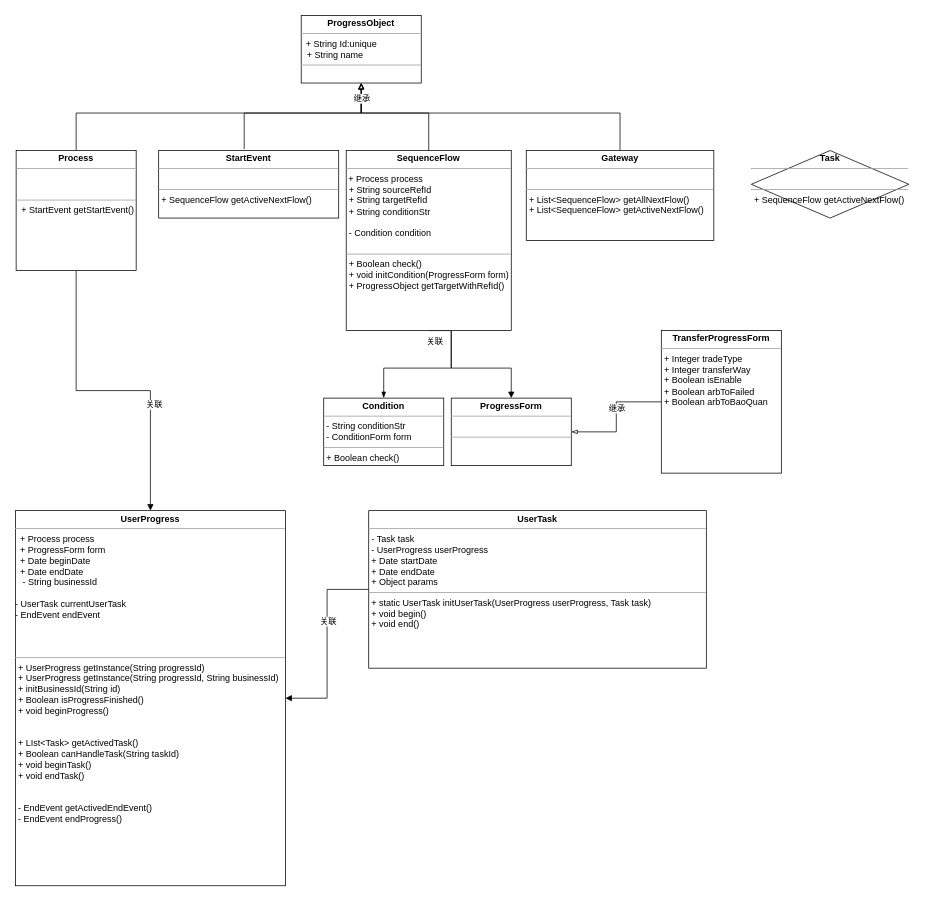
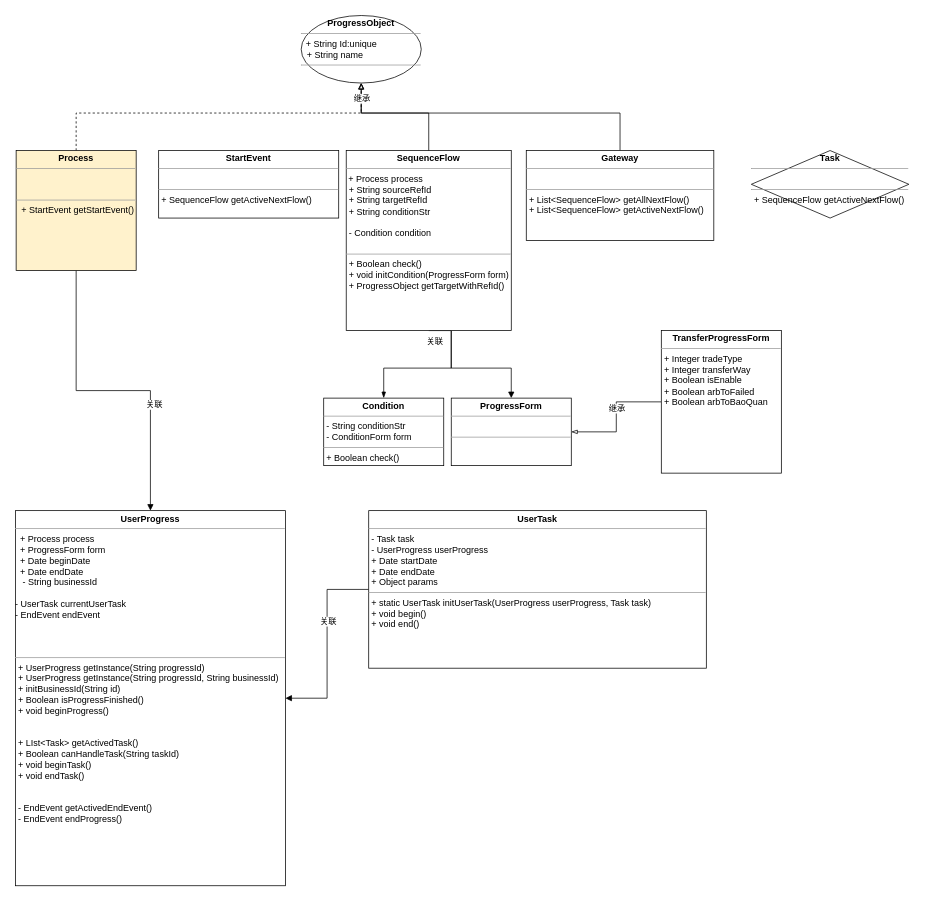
node "ProgressObject + String Id:unique+ String name": shape rectangle -> ellipse
edge "Process + StartEvent getStartEvent()" -> "ProgressObject + String Id:unique+ String name": style solid -> dashed
edge "StartEvent + SequenceFlow getActiveNextFlow()" -> "ProgressObject + String Id:unique+ String name": removed
node "Process + StartEvent getStartEvent()": fillcolor #ffffff -> #fff2cc
